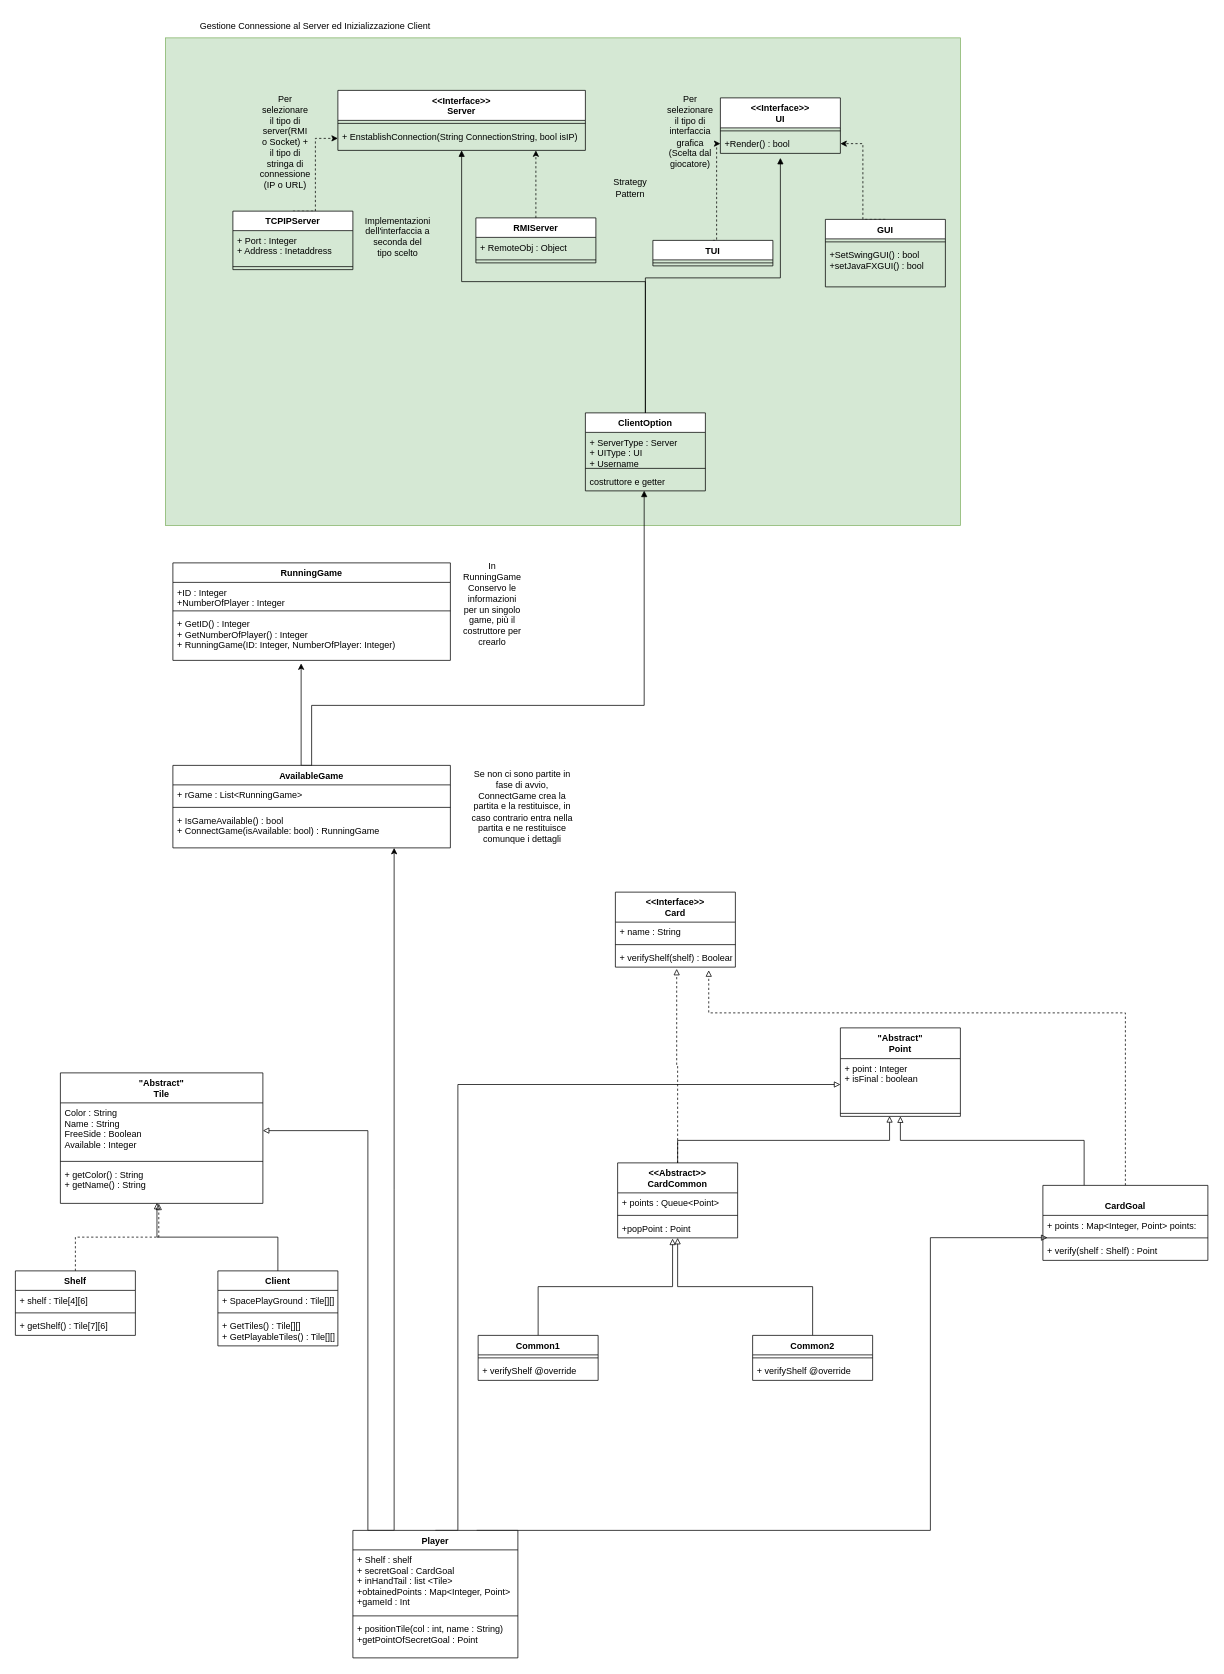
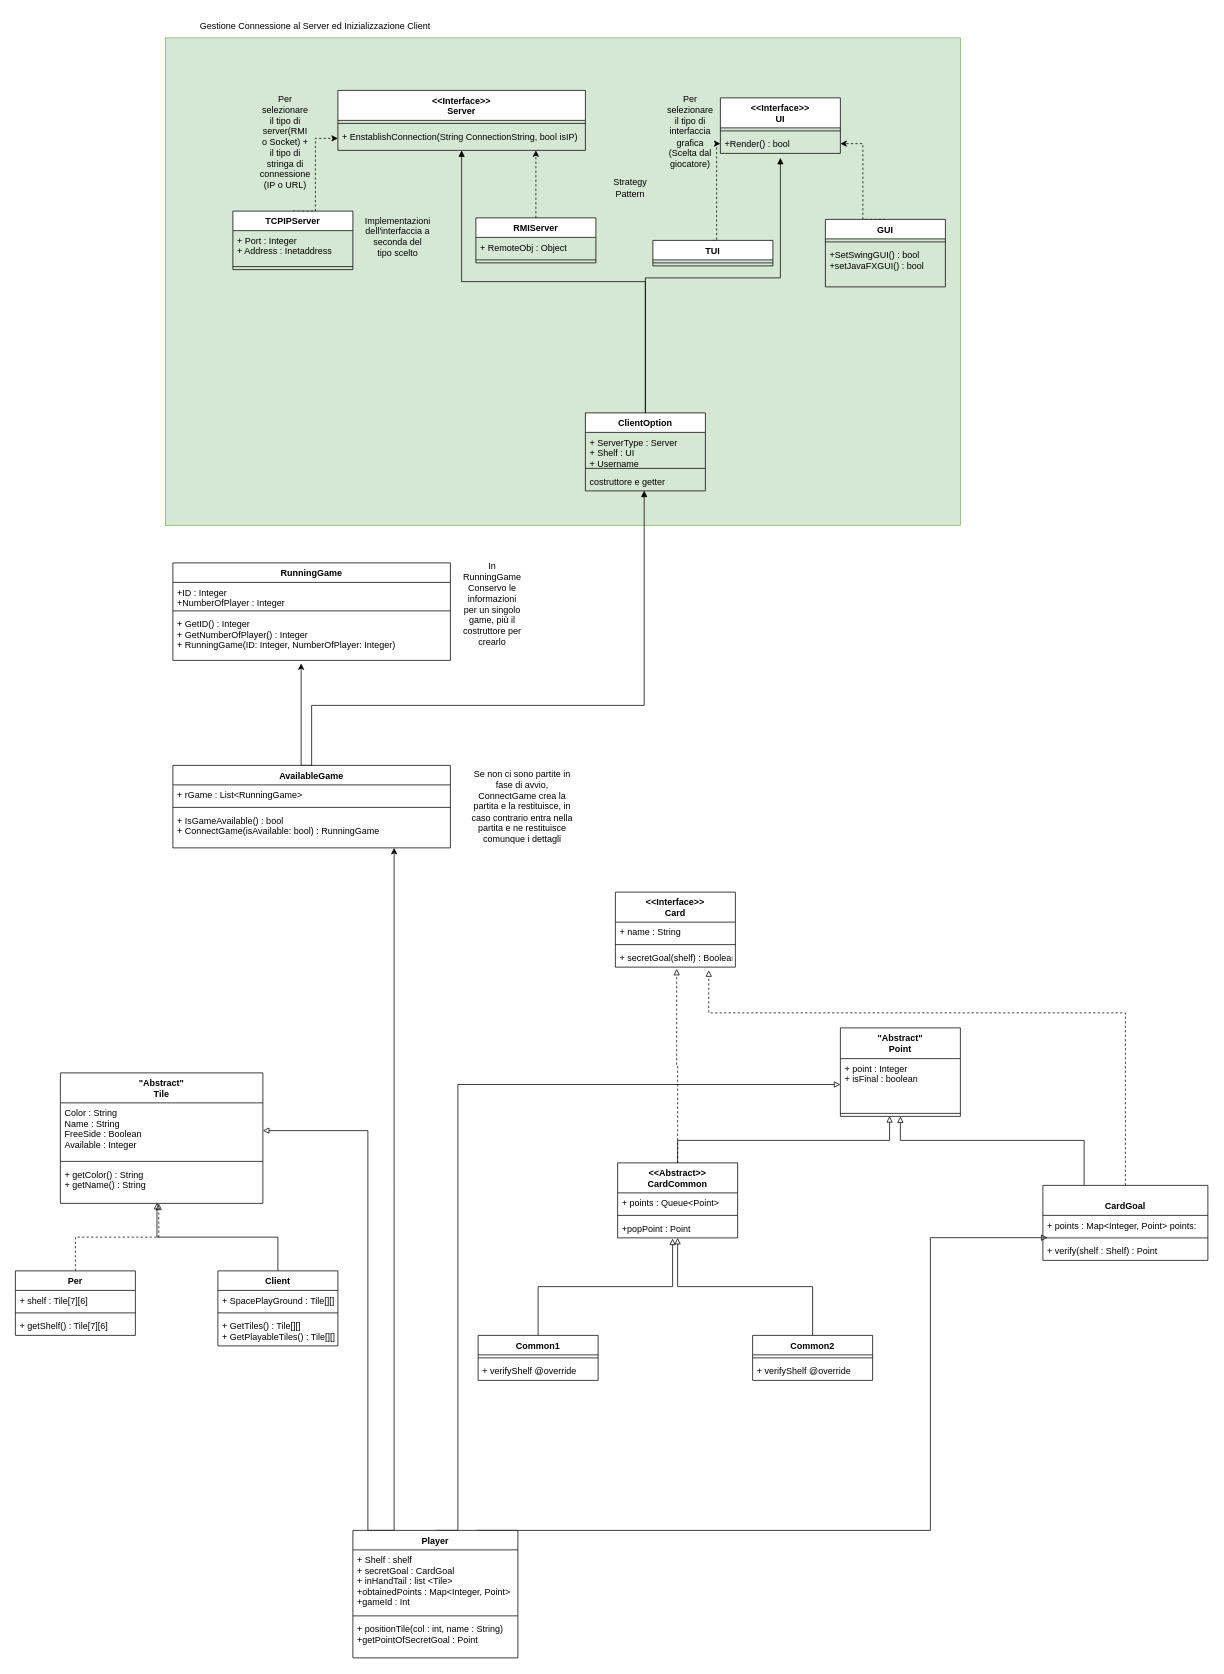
node "+ ServerType : Server + UIType : UI + Username": label "+ ServerType : Server + UIType : UI + Username" -> "+ ServerType : Server + Shelf : UI + Username"
node "+ verifyShelf(shelf) : Boolean": label "+ verifyShelf(shelf) : Boolean" -> "+ secretGoal(shelf) : Boolean"
node "Shelf": label "Shelf" -> "Per"
node "+ shelf : Tile[4][6]": label "+ shelf : Tile[4][6]" -> "+ shelf : Tile[7][6]"
